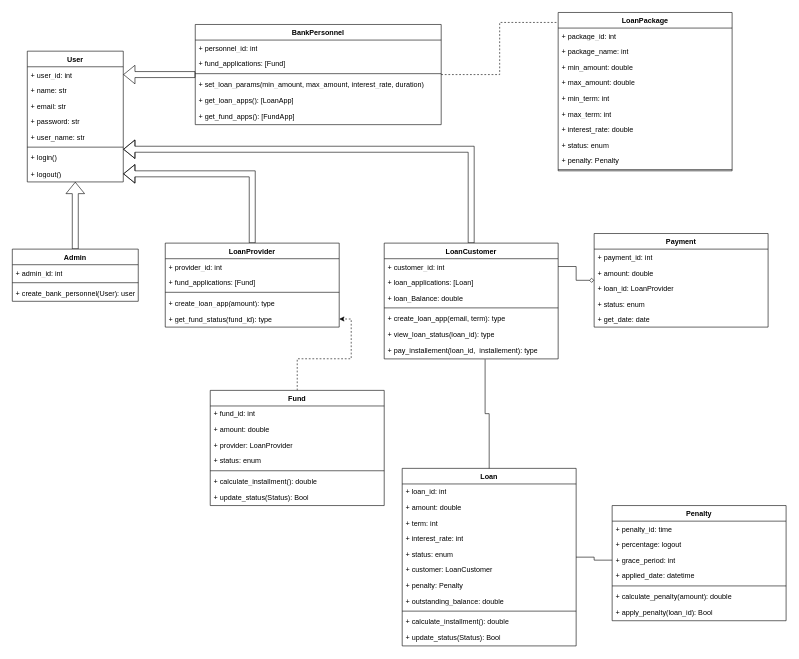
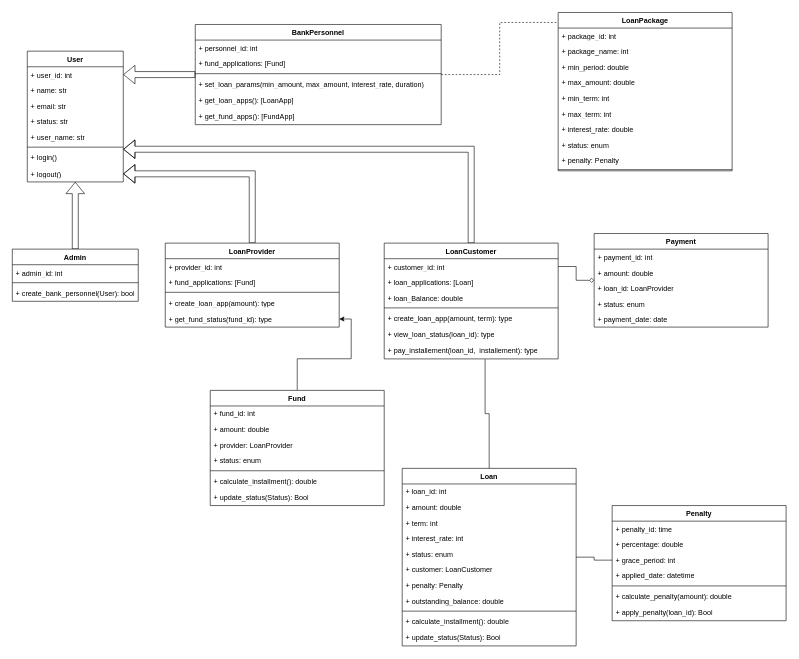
node "+ min_amount: double": label "+ min_amount: double" -> "+ min_period: double"
node "+ password: str": label "+ password: str" -> "+ status: str"
node "+ create_bank_personnel(User): user": label "+ create_bank_personnel(User): user" -> "+ create_bank_personnel(User): bool"
node "+ create_loan_app(email, term): type": label "+ create_loan_app(email, term): type" -> "+ create_loan_app(amount, term): type"
node "+ get_date: date": label "+ get_date: date" -> "+ payment_date: date"
edge "Fund" -> "+ get_fund_status(fund_id): type": style dashed -> solid
node "+ percentage: logout": label "+ percentage: logout" -> "+ percentage: double"
